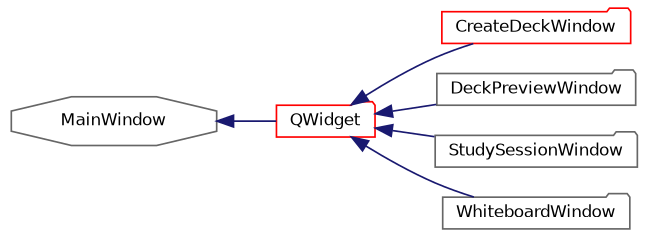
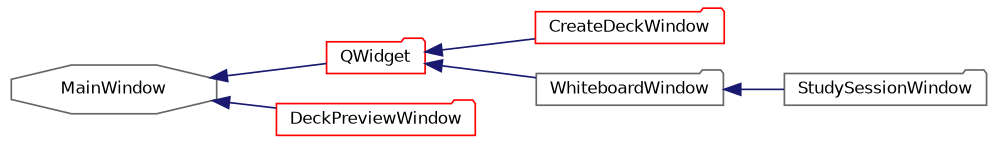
node "DeckPreviewWindow": color gray40 -> red
edge "DeckPreviewWindow" -> "QWidget": now "DeckPreviewWindow" -> "MainWindow"
edge "StudySessionWindow" -> "QWidget": now "StudySessionWindow" -> "WhiteboardWindow"
